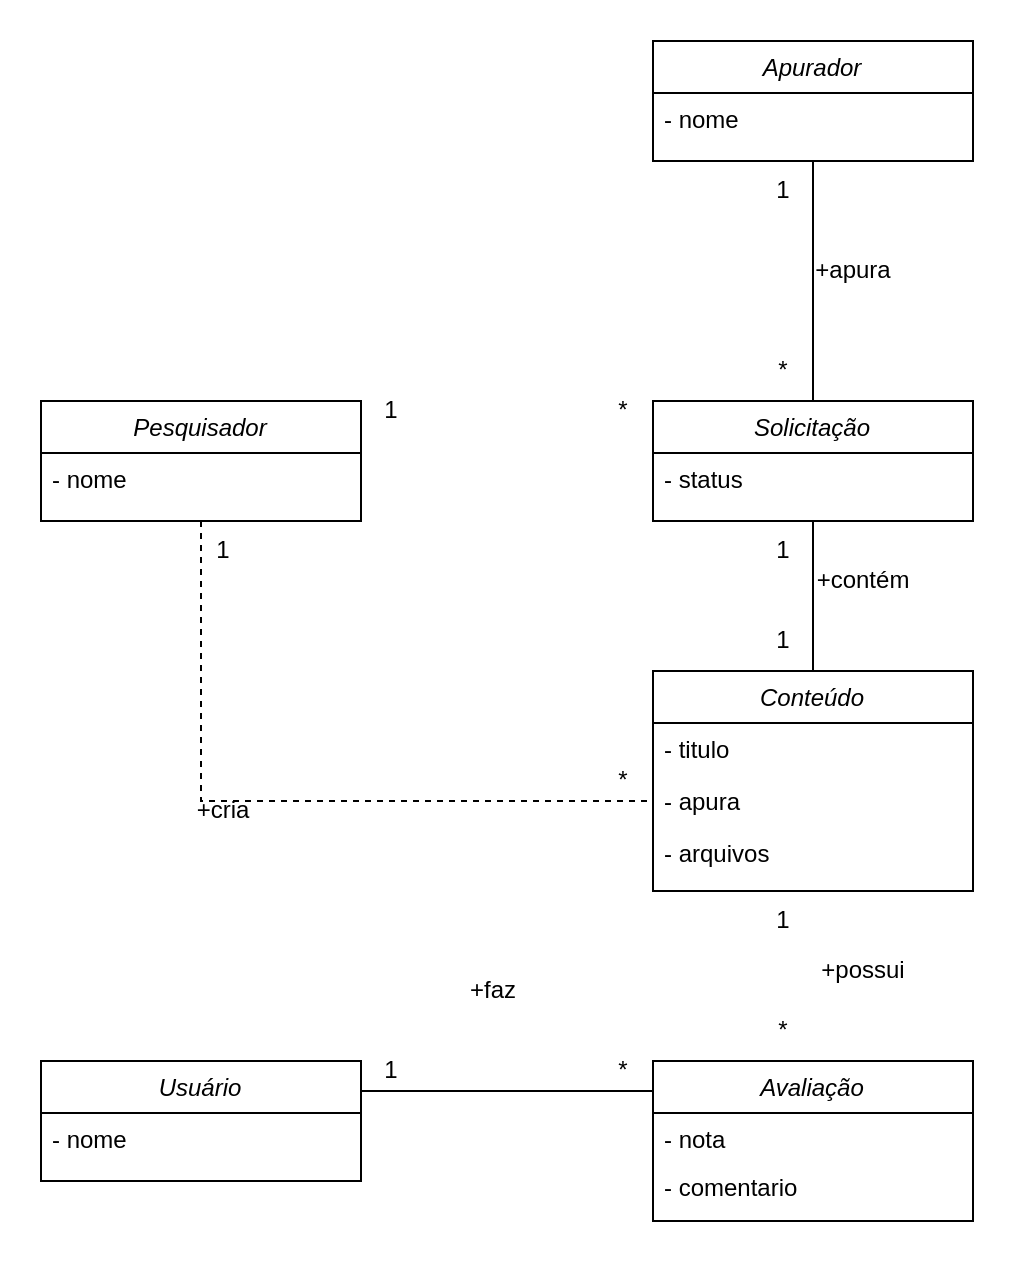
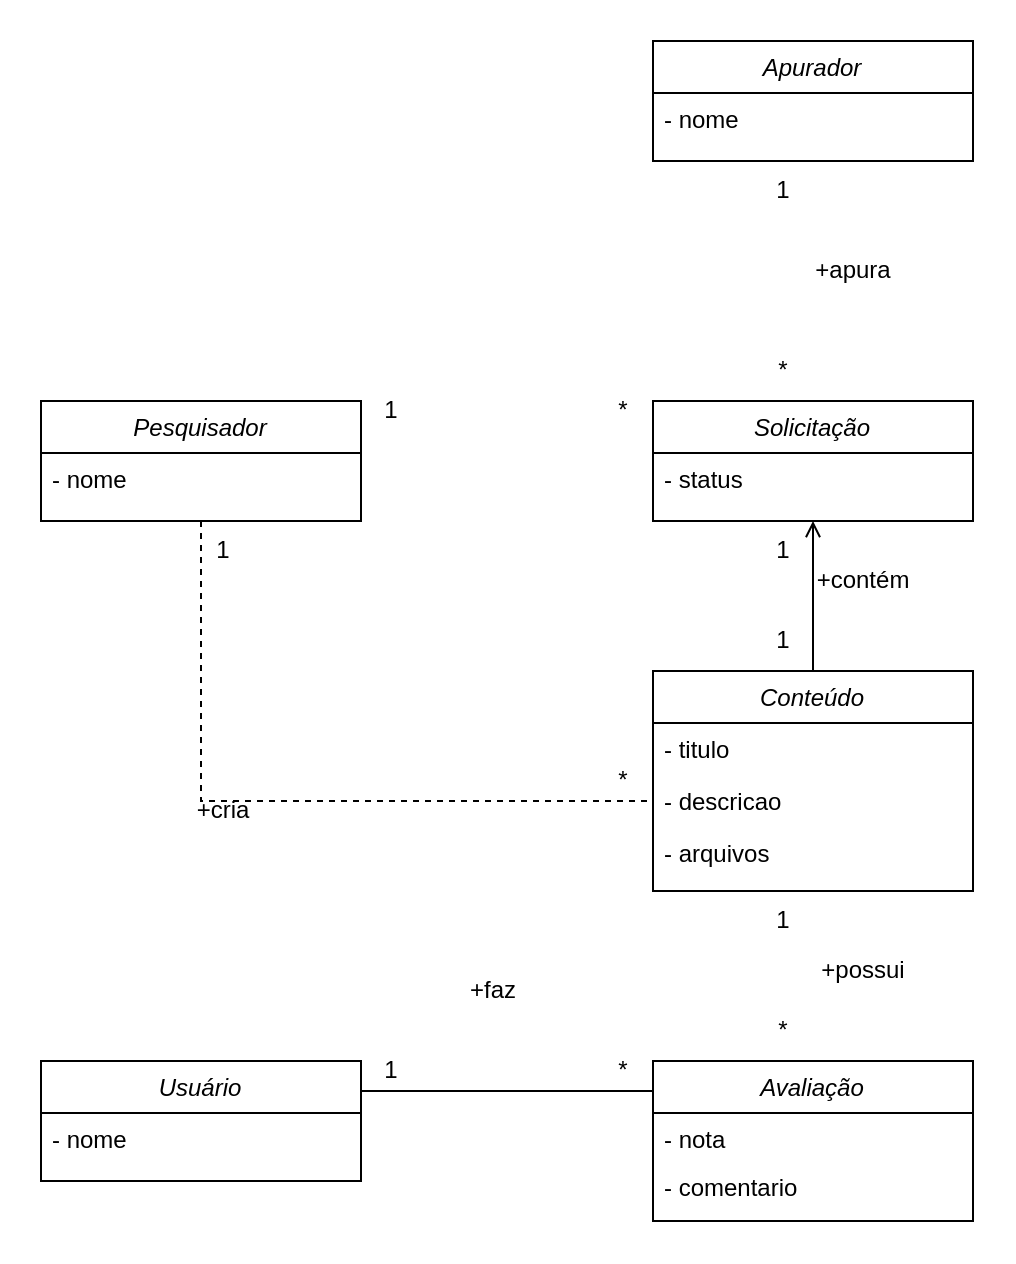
edge "Apurador" -- "Solicitação": removed
edge "Solicitação" -- "Conteúdo": arrowhead none -> open
node "- apura": label "- apura" -> "- descricao"
